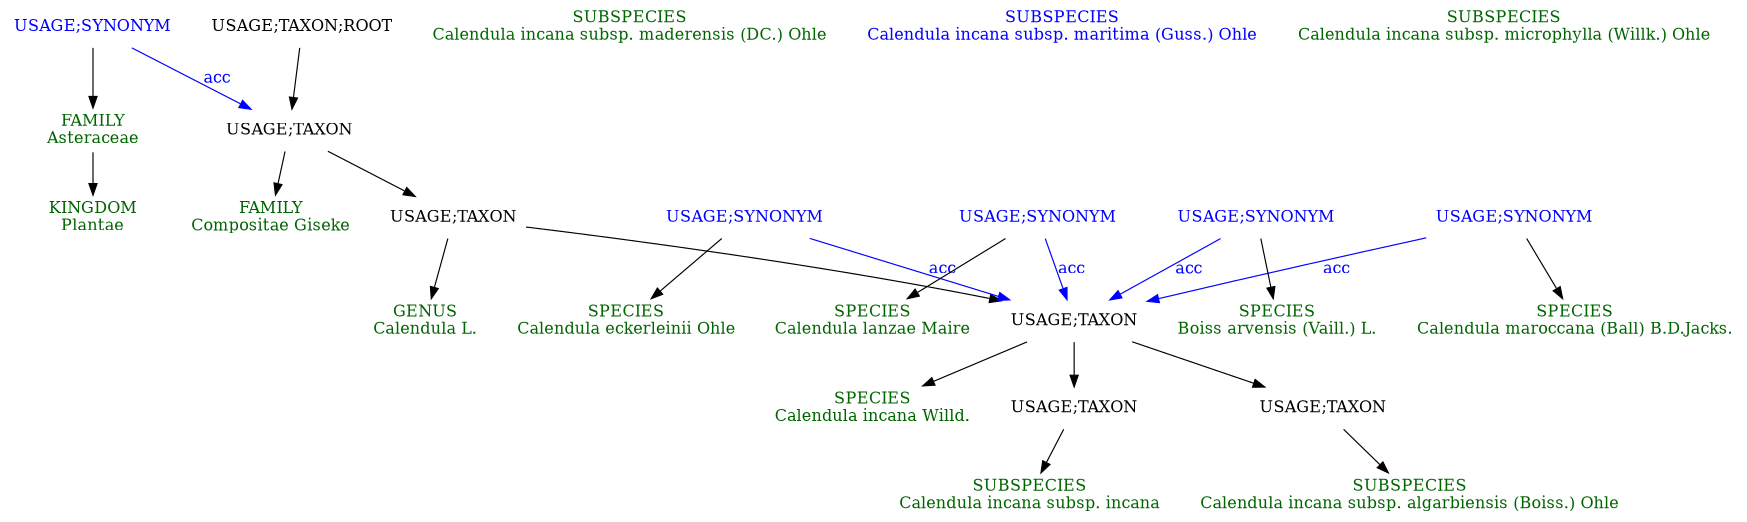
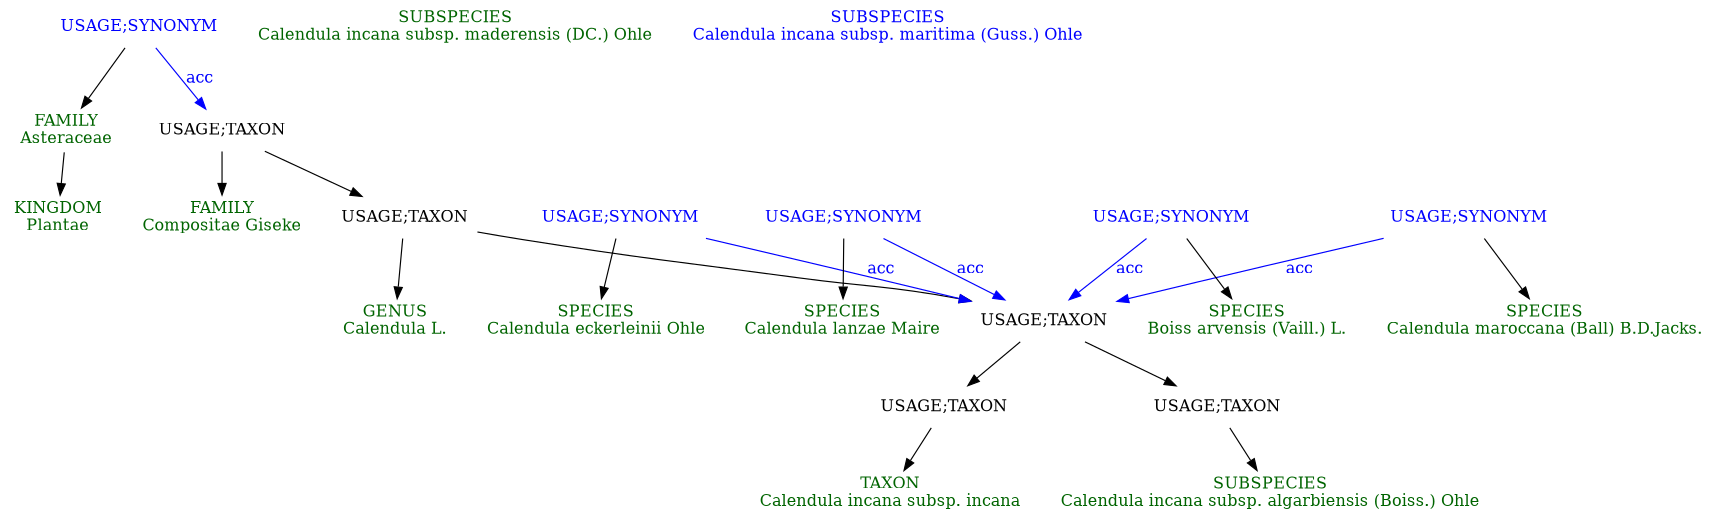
node "USAGE;TAXON;ROOT": removed
node "SUBSPECIES Calendula incana subsp. microphylla (Willk.) Ohle": removed
node "SPECIES Calendula incana Willd.": removed
node "SUBSPECIES Calendula incana subsp. incana": label "SUBSPECIES Calendula incana subsp. incana" -> "TAXON Calendula incana subsp. incana"
